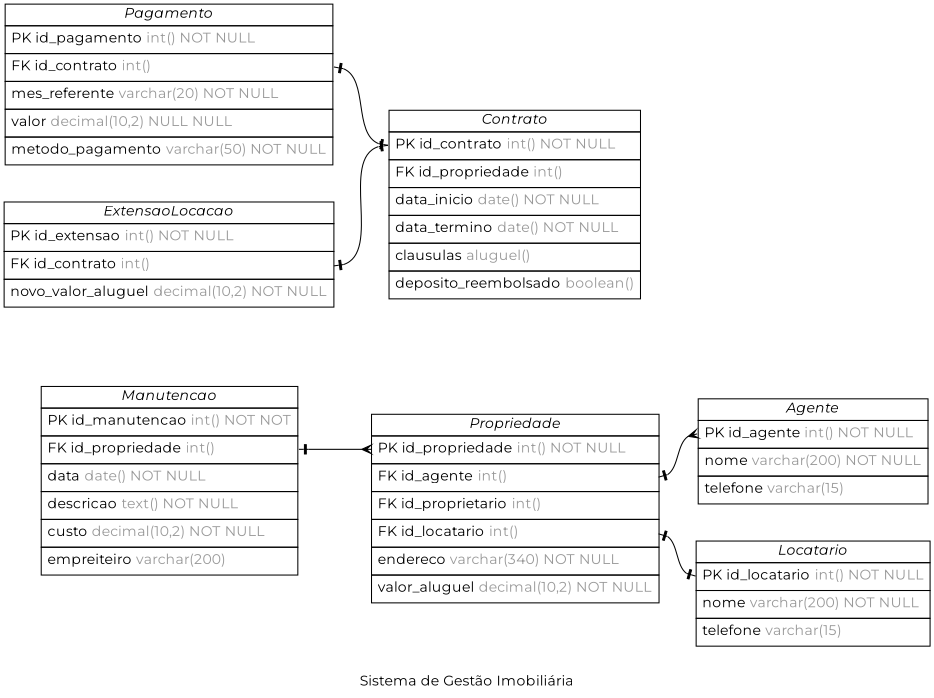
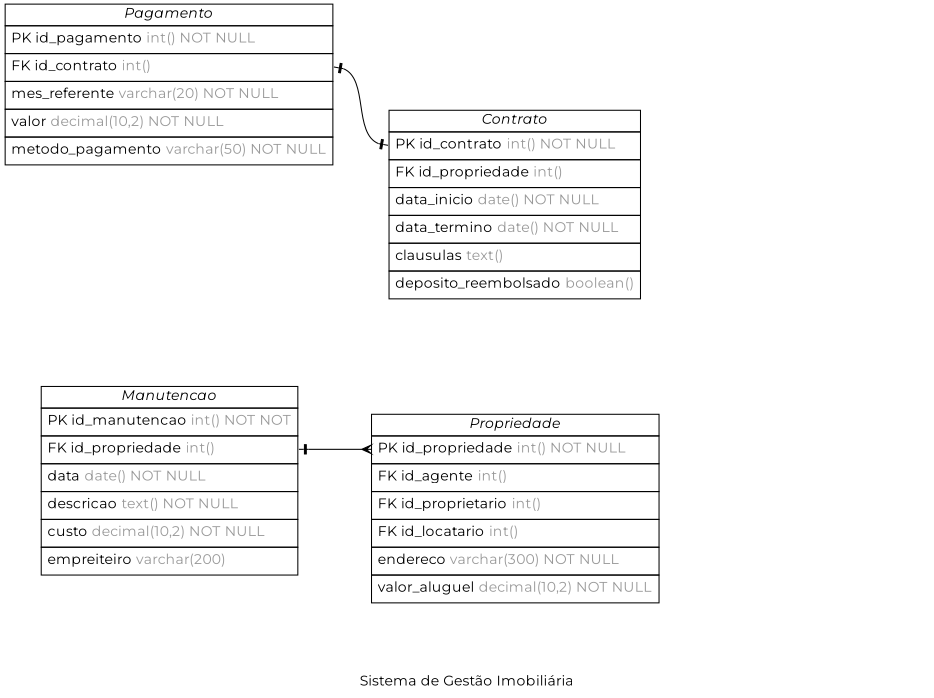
node "Pagamento": text "decimal(10,2) NULL NULL" -> "decimal(10,2) NOT NULL"
node "ExtensaoLocacao": removed
node "Contrato": text "aluguel()" -> "text()"
node "Agente": removed
node "Propriedade": text "varchar(340) NOT NULL" -> "varchar(300) NOT NULL"
node "Locatario": removed
